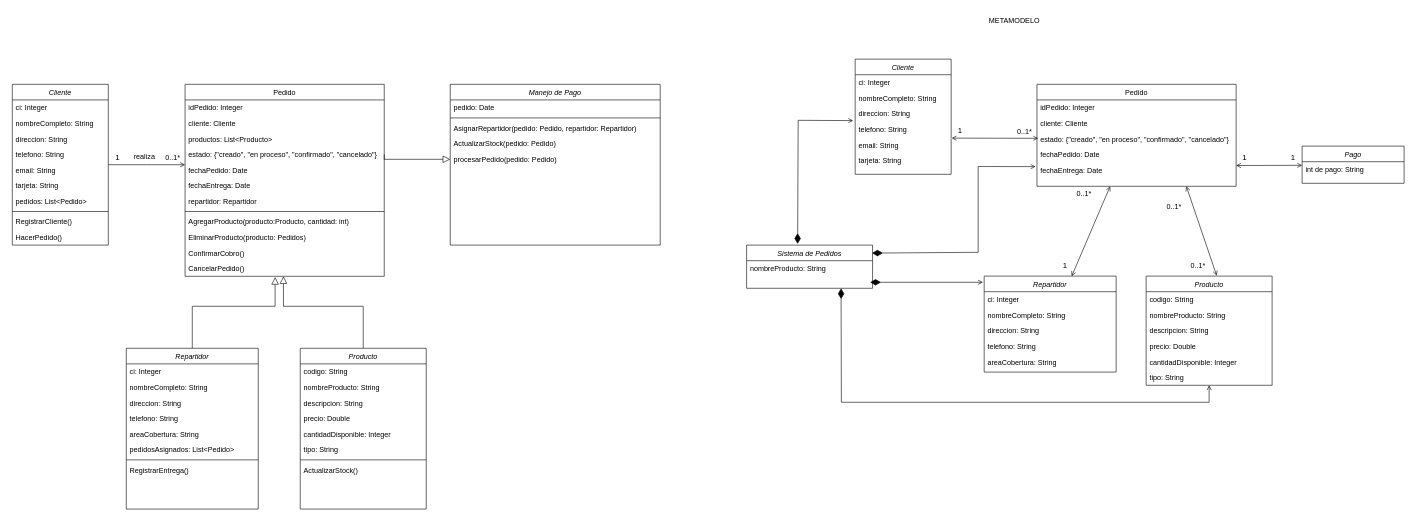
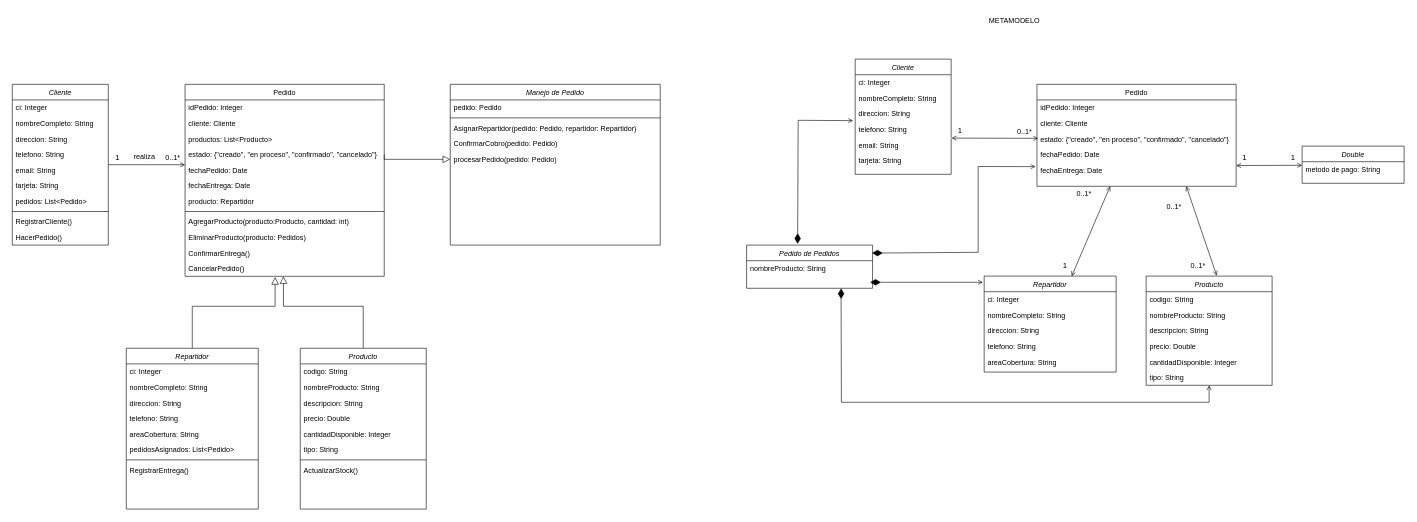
node "Manejo de Pago": label "Manejo de Pago" -> "Manejo de Pedido"
node "pedido: Date": label "pedido: Date" -> "pedido: Pedido"
node "ActualizarStock(pedido: Pedido)": label "ActualizarStock(pedido: Pedido)" -> "ConfirmarCobro(pedido: Pedido)"
node "Pago": label "Pago" -> "Double"
node "int de pago: String": label "int de pago: String" -> "metodo de pago: String"
node "repartidor: Repartidor": label "repartidor: Repartidor" -> "producto: Repartidor"
node "ConfirmarCobro()": label "ConfirmarCobro()" -> "ConfirmarEntrega()"
node "Sistema de Pedidos": label "Sistema de Pedidos" -> "Pedido de Pedidos"
